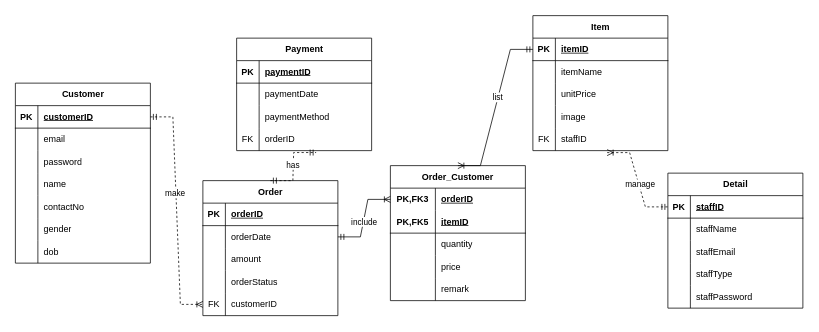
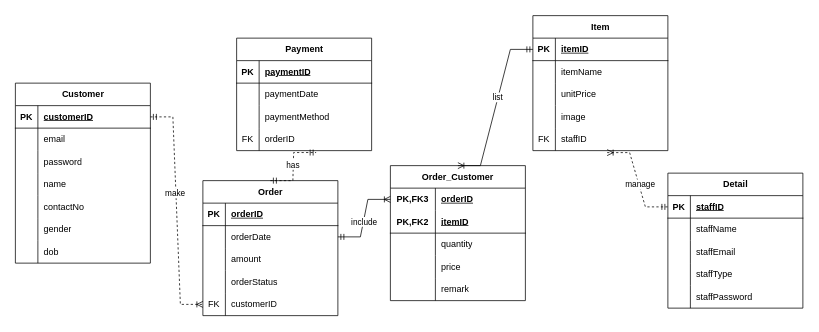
node "PK,FK5": label "PK,FK5" -> "PK,FK2"
